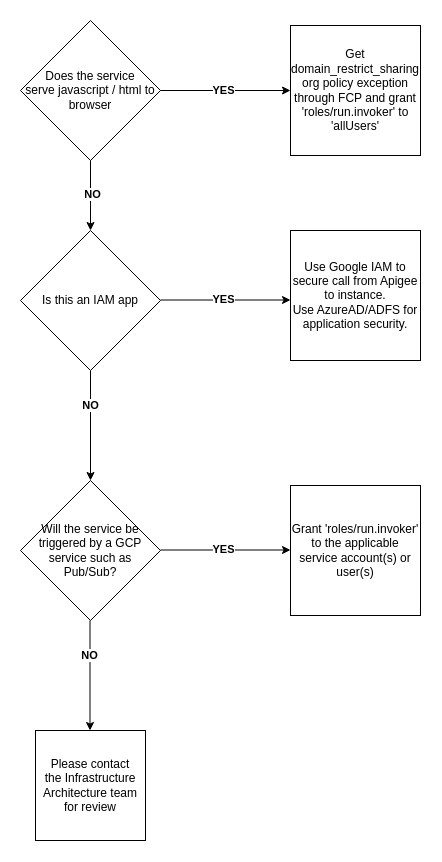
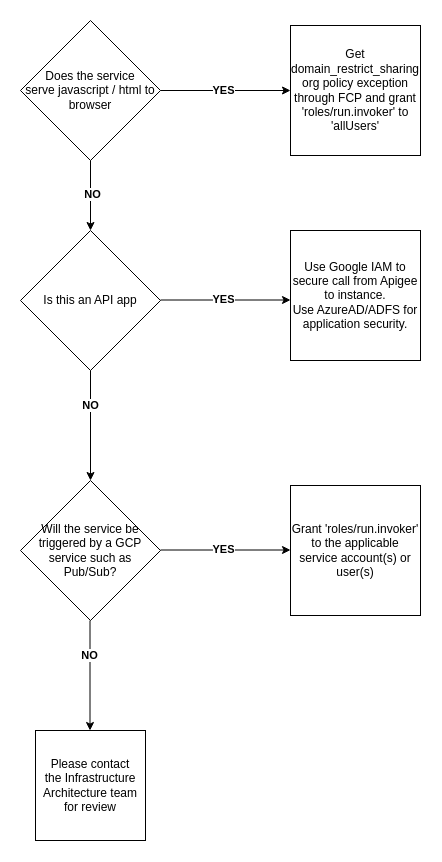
node "Is this an IAM app": label "Is this an IAM app" -> "Is this an API app"
